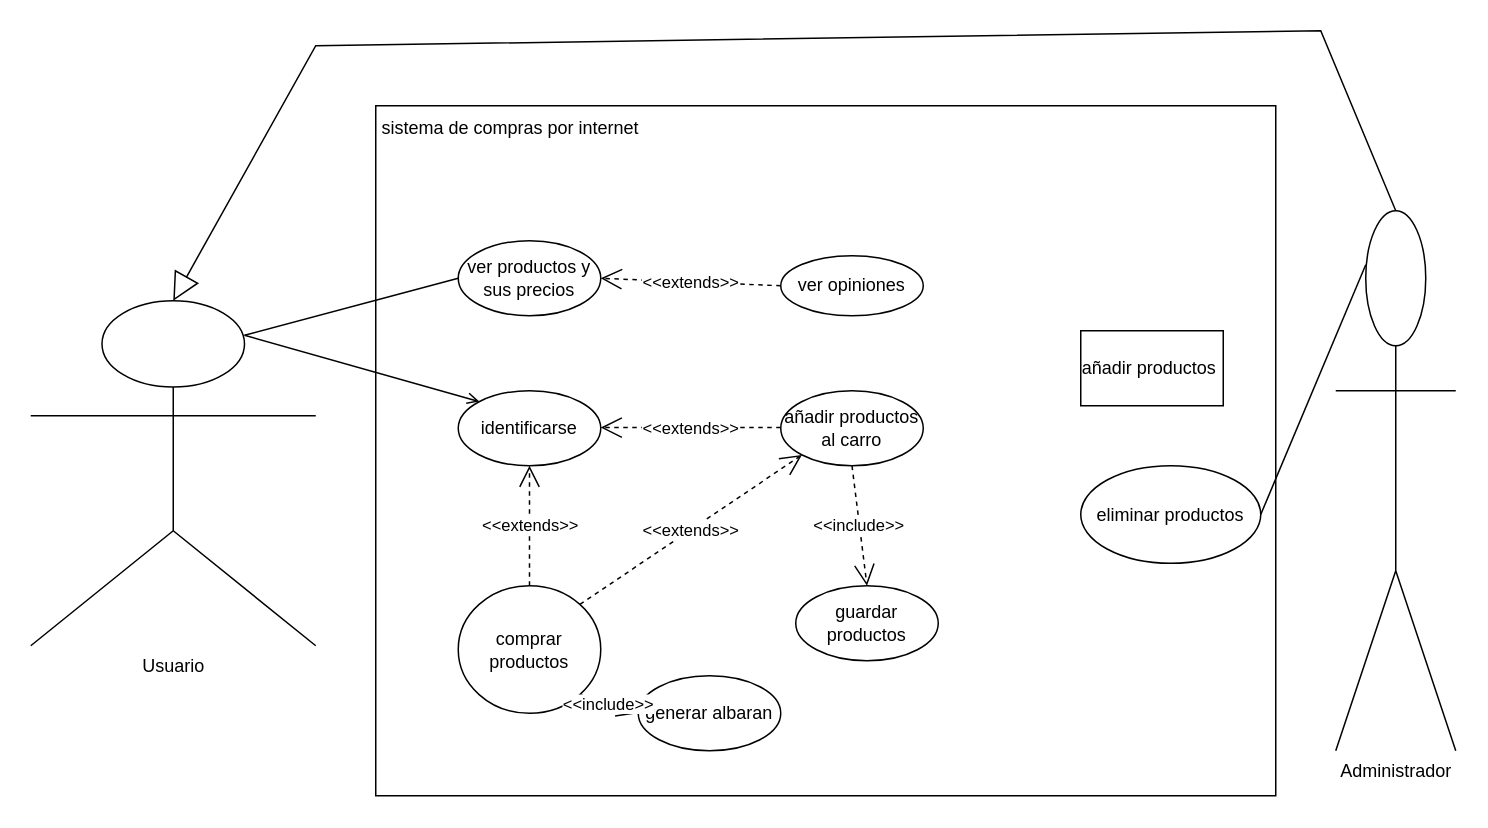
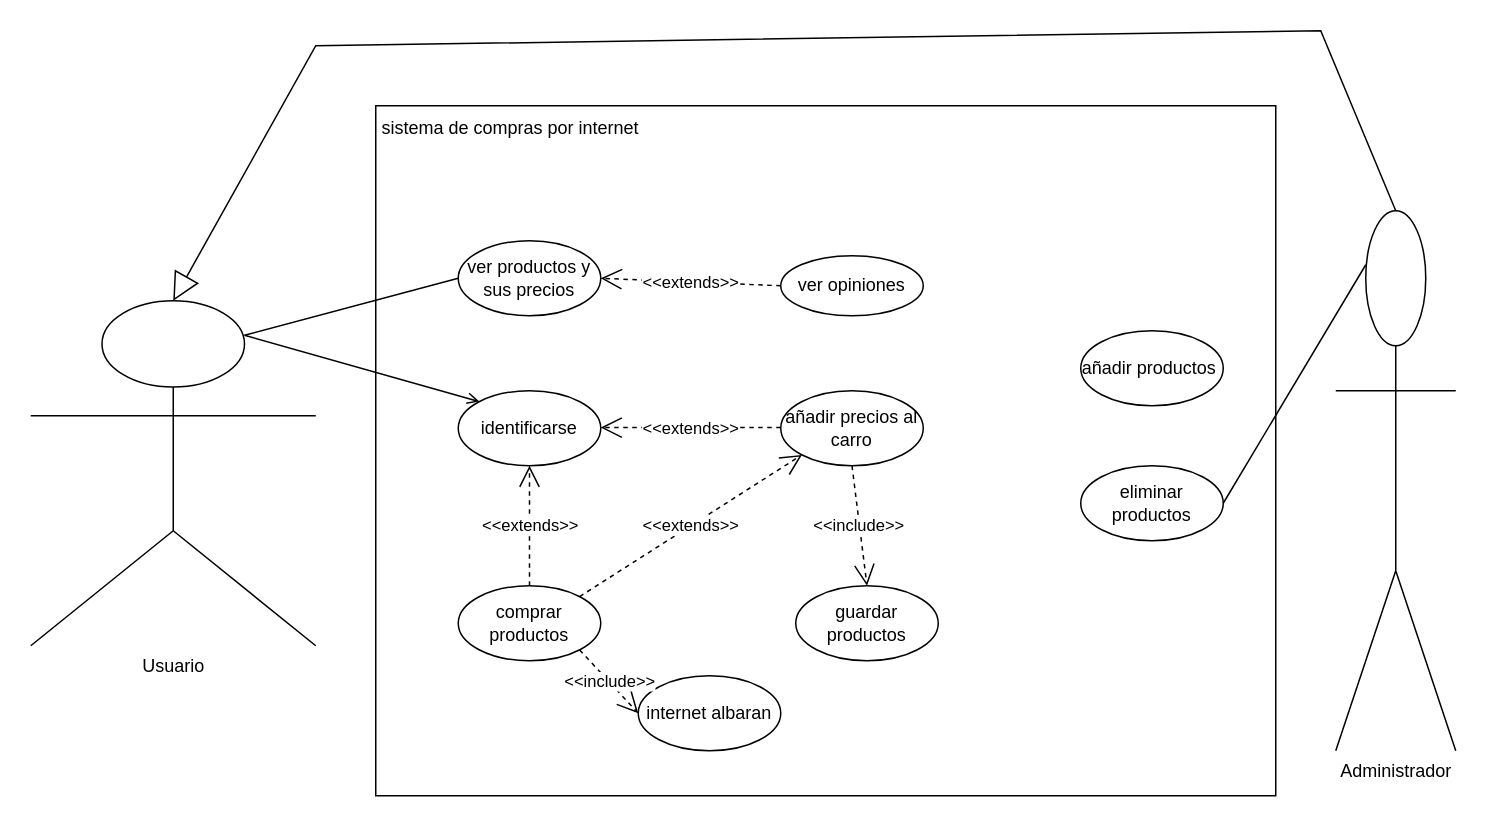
node "añadir productos": shape rectangle -> ellipse
node "añadir productos al carro": label "añadir productos al carro" -> "añadir precios al carro"
node "eliminar productos": size 180x98 -> 143x75
node "comprar productos": size 143x128 -> 143x75
node "generar albaran": label "generar albaran" -> "internet albaran"
